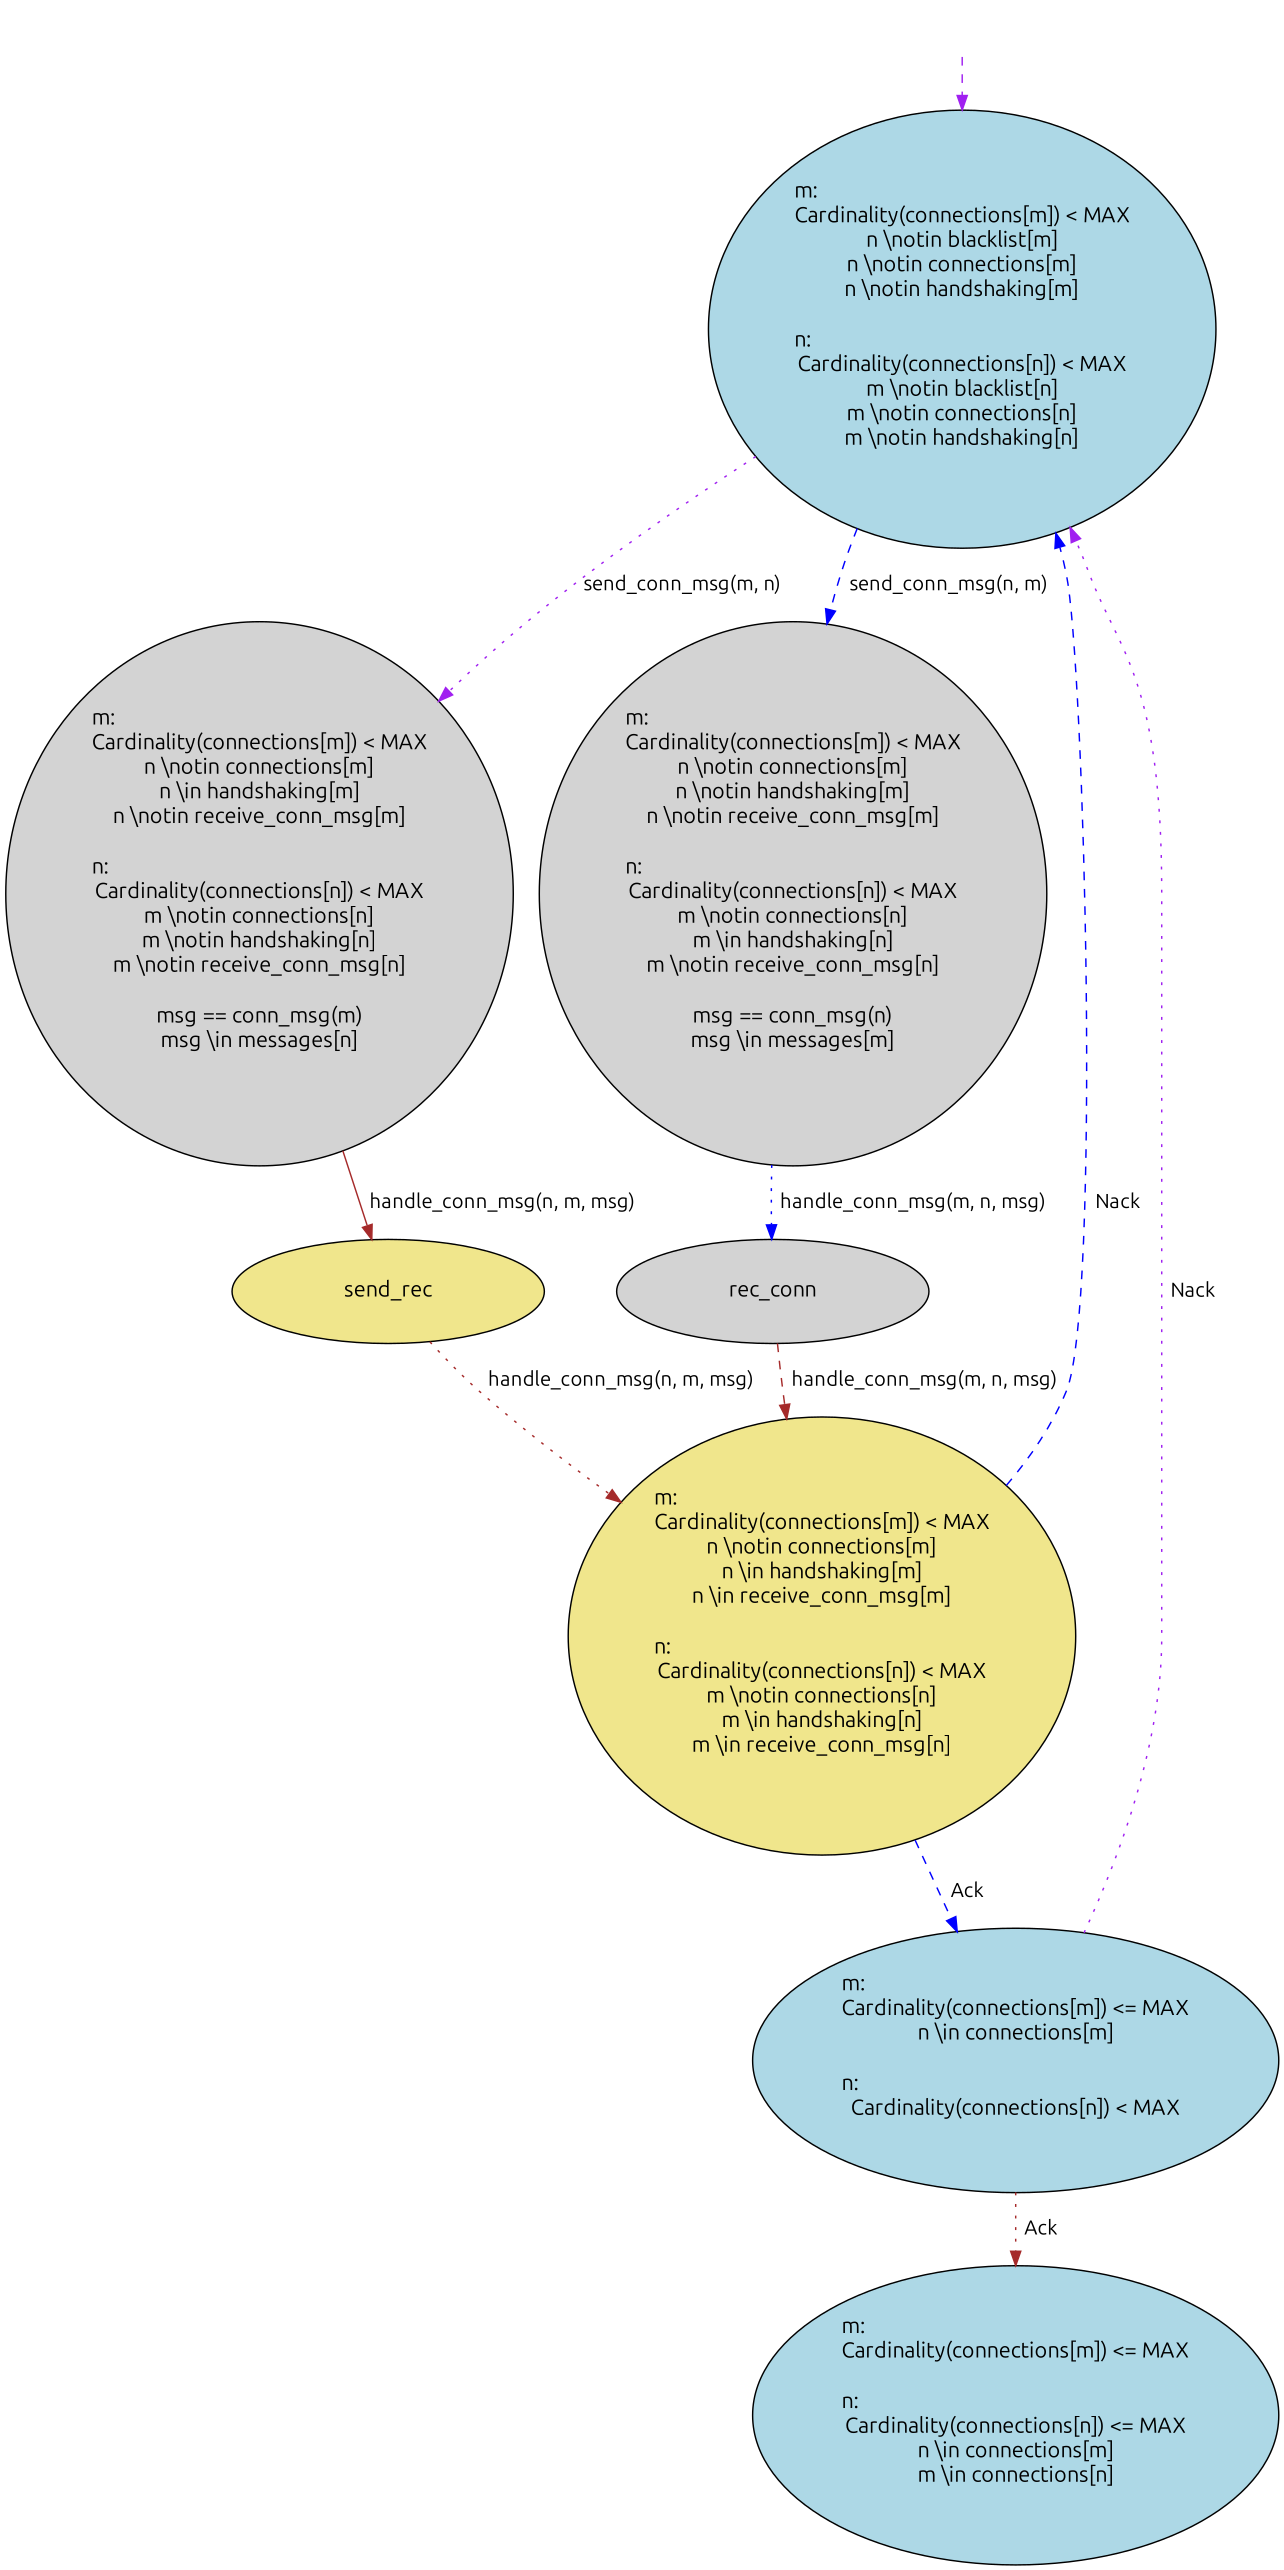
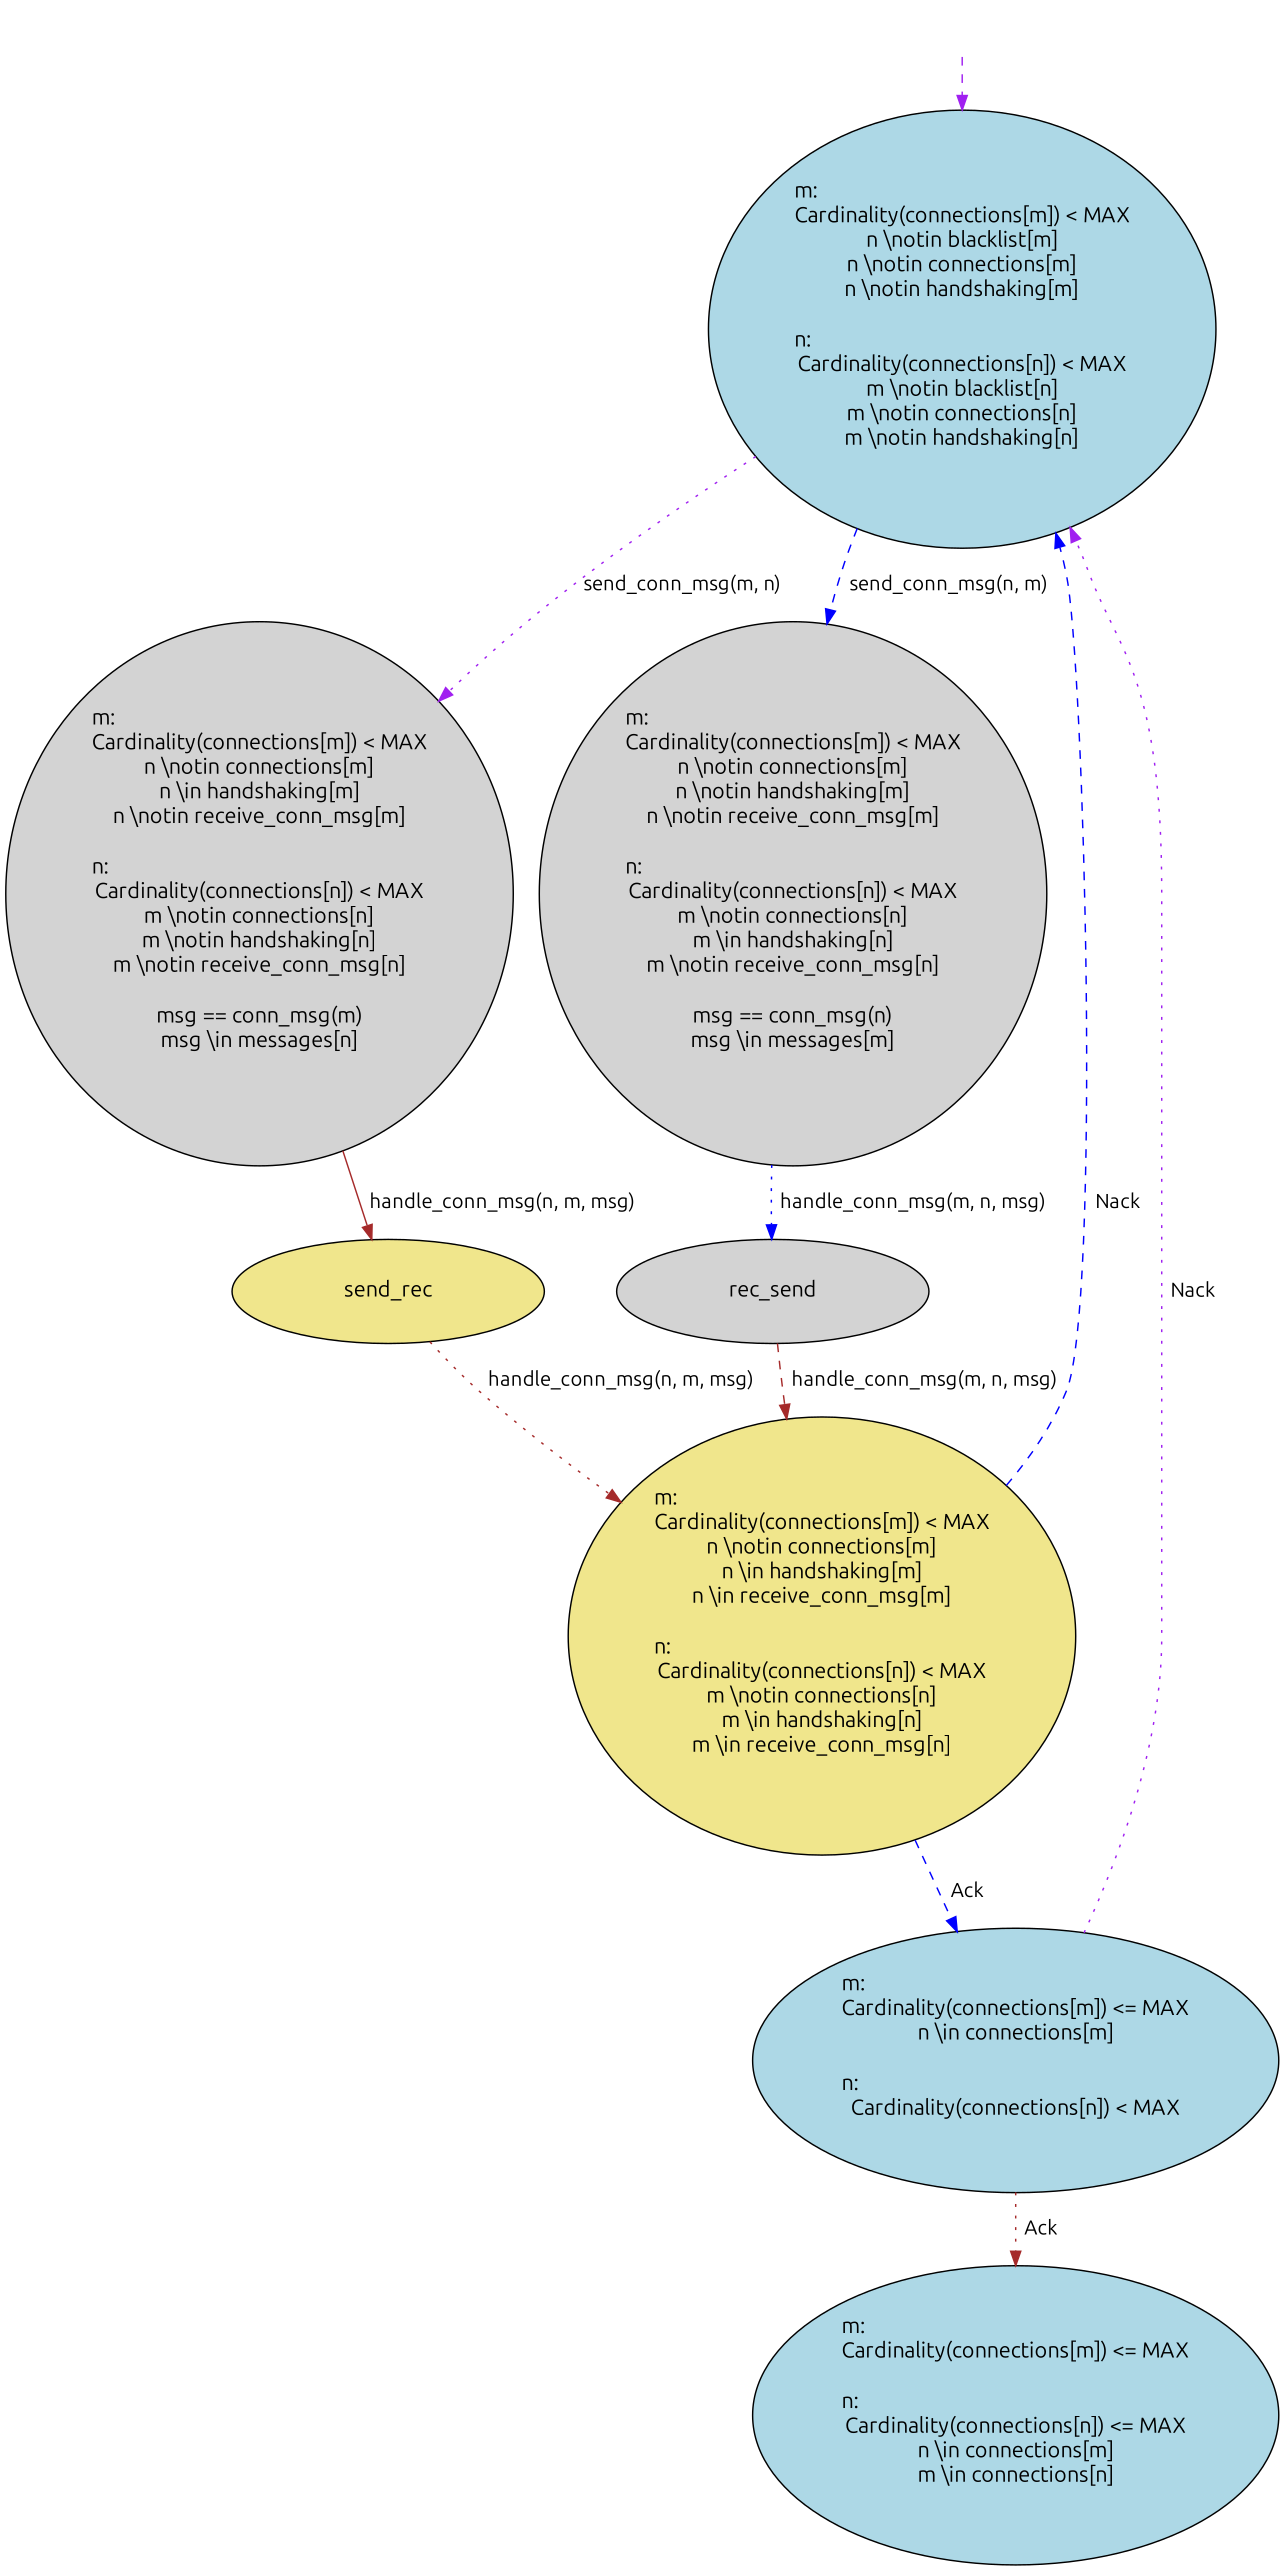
node "rec_conn": label "rec_conn" -> "rec_send"
